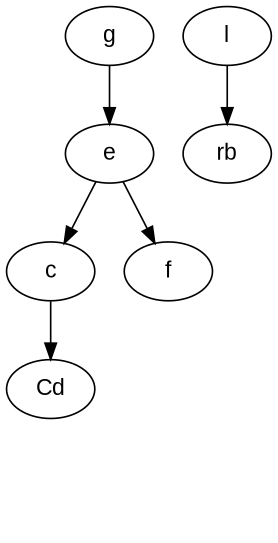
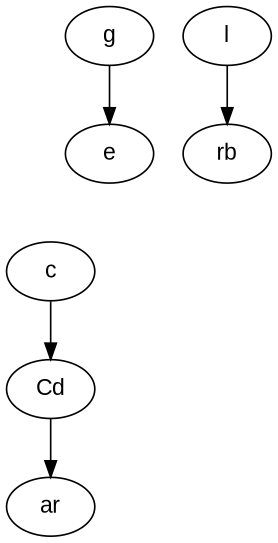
edge "e" -> "c": removed
node "f": removed
node "ar": added
